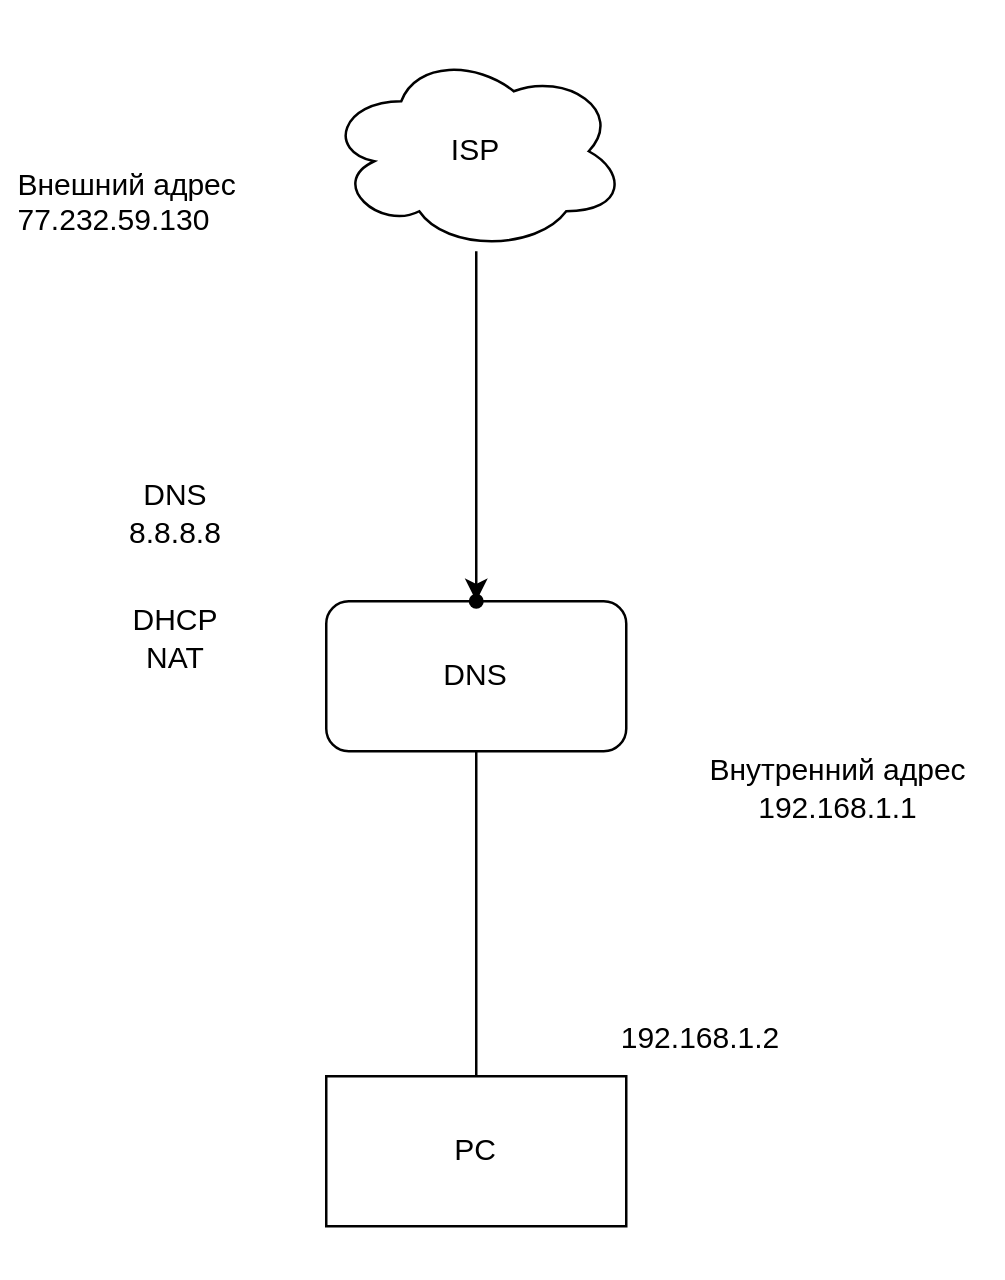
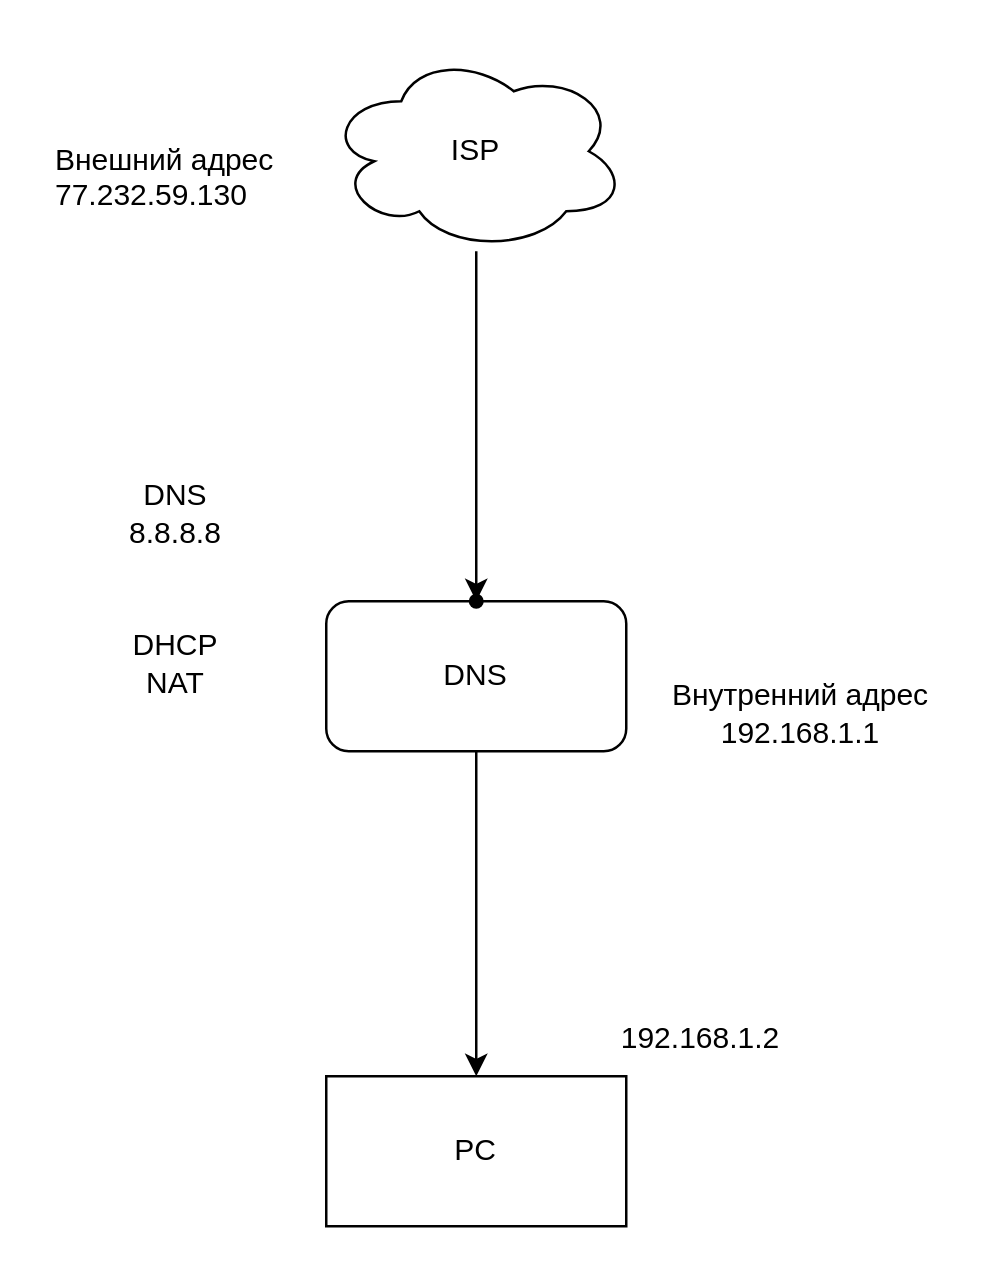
node "Внешний адрес 77.232.59.130": moved (151, 201) -> (189, 176)
node "DHCP NAT": moved (176, 639) -> (176, 664)
node "Внутренний адрес 192.168.1.1": moved (839, 789) -> (801, 714)
edge "DNS" -- "PC": arrowhead none -> classic
